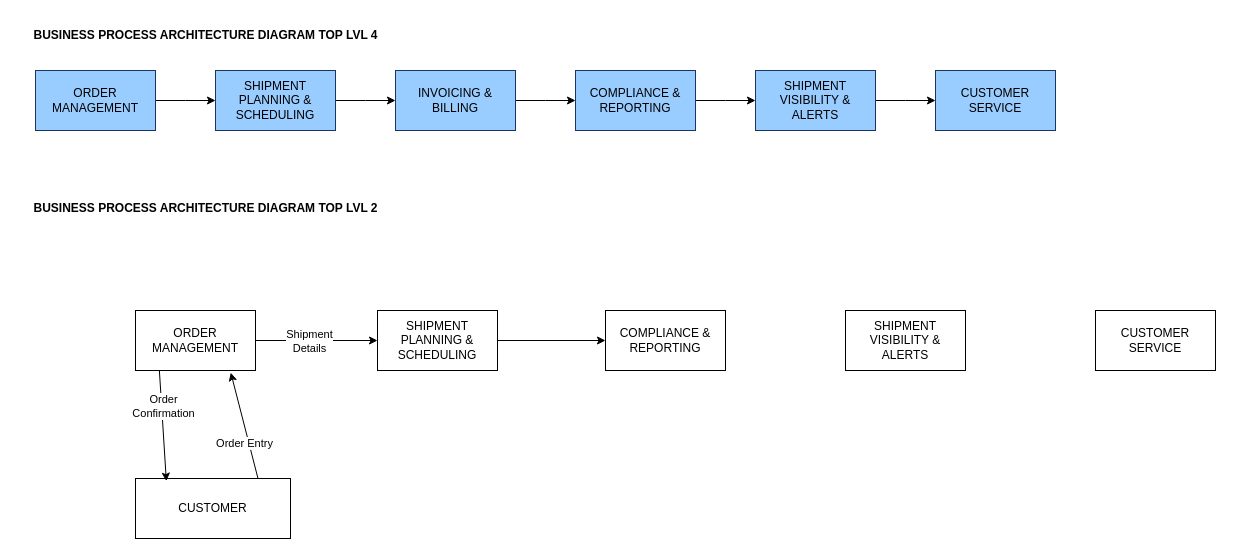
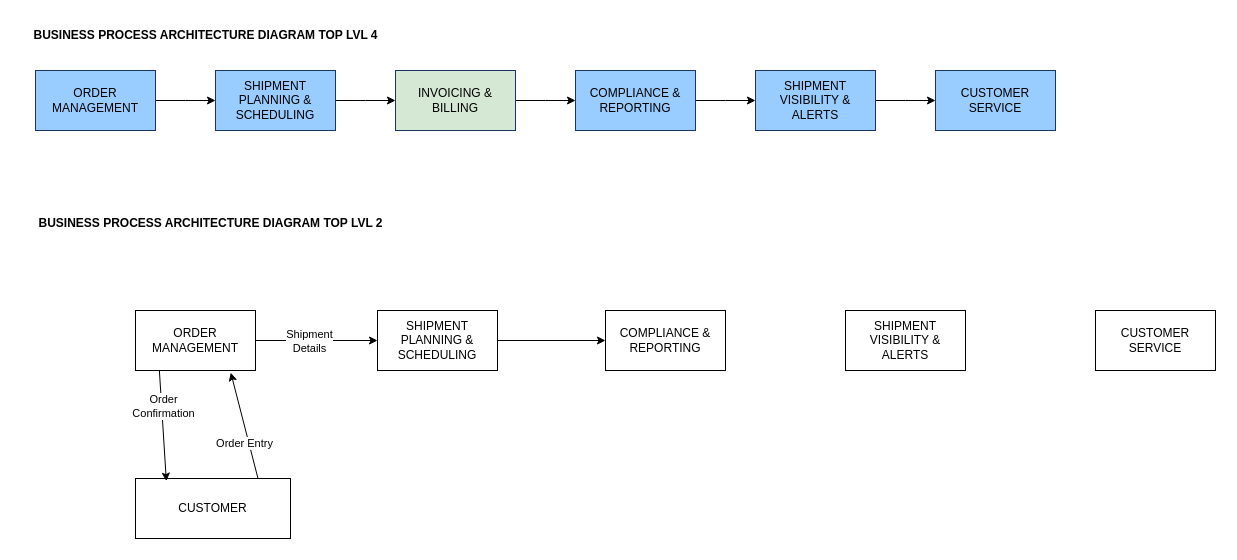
node "INVOICING & BILLING": fillcolor #99ccff -> #d5e8d4
node "BUSINESS PROCESS ARCHITECTURE DIAGRAM TOP LVL 2": moved (206, 209) -> (211, 224)
